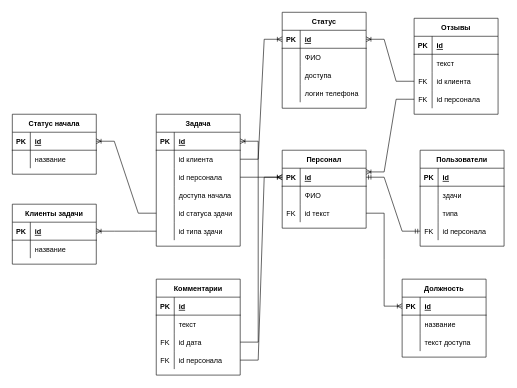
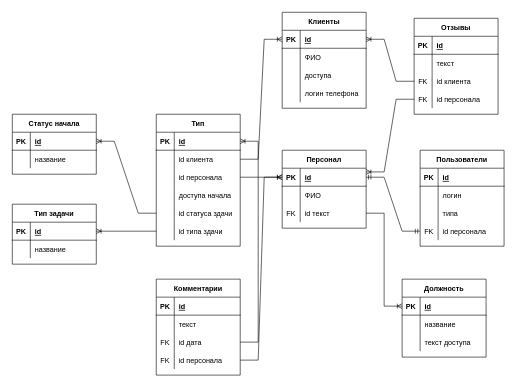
node "Статус": label "Статус" -> "Клиенты"
node "Задача": label "Задача" -> "Тип"
node "здачи": label "здачи" -> "логин"
node "Клиенты задачи": label "Клиенты задачи" -> "Тип задачи"
